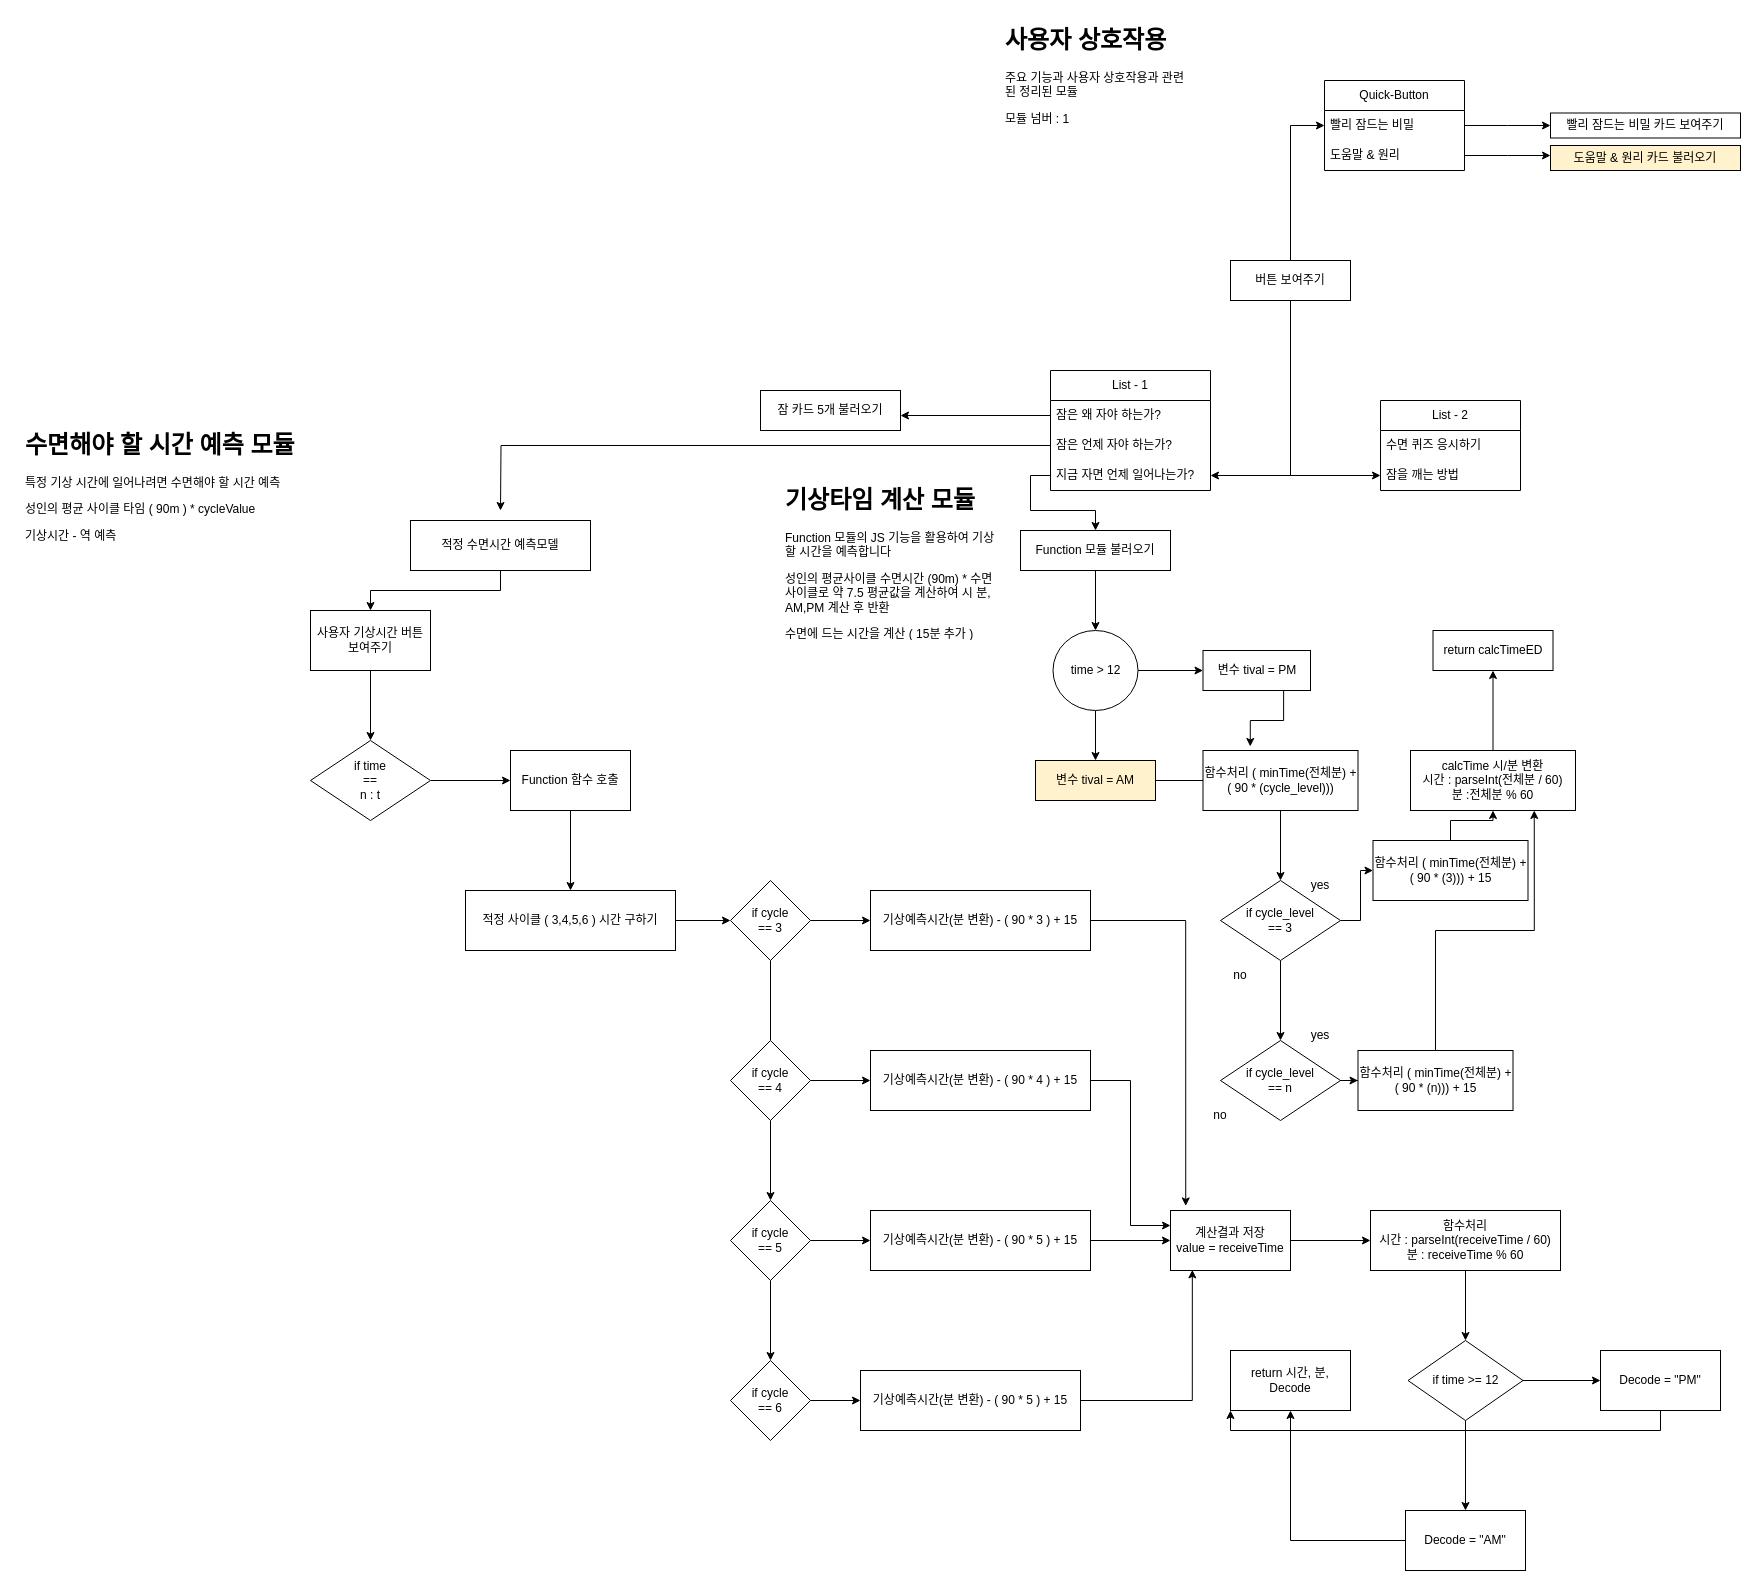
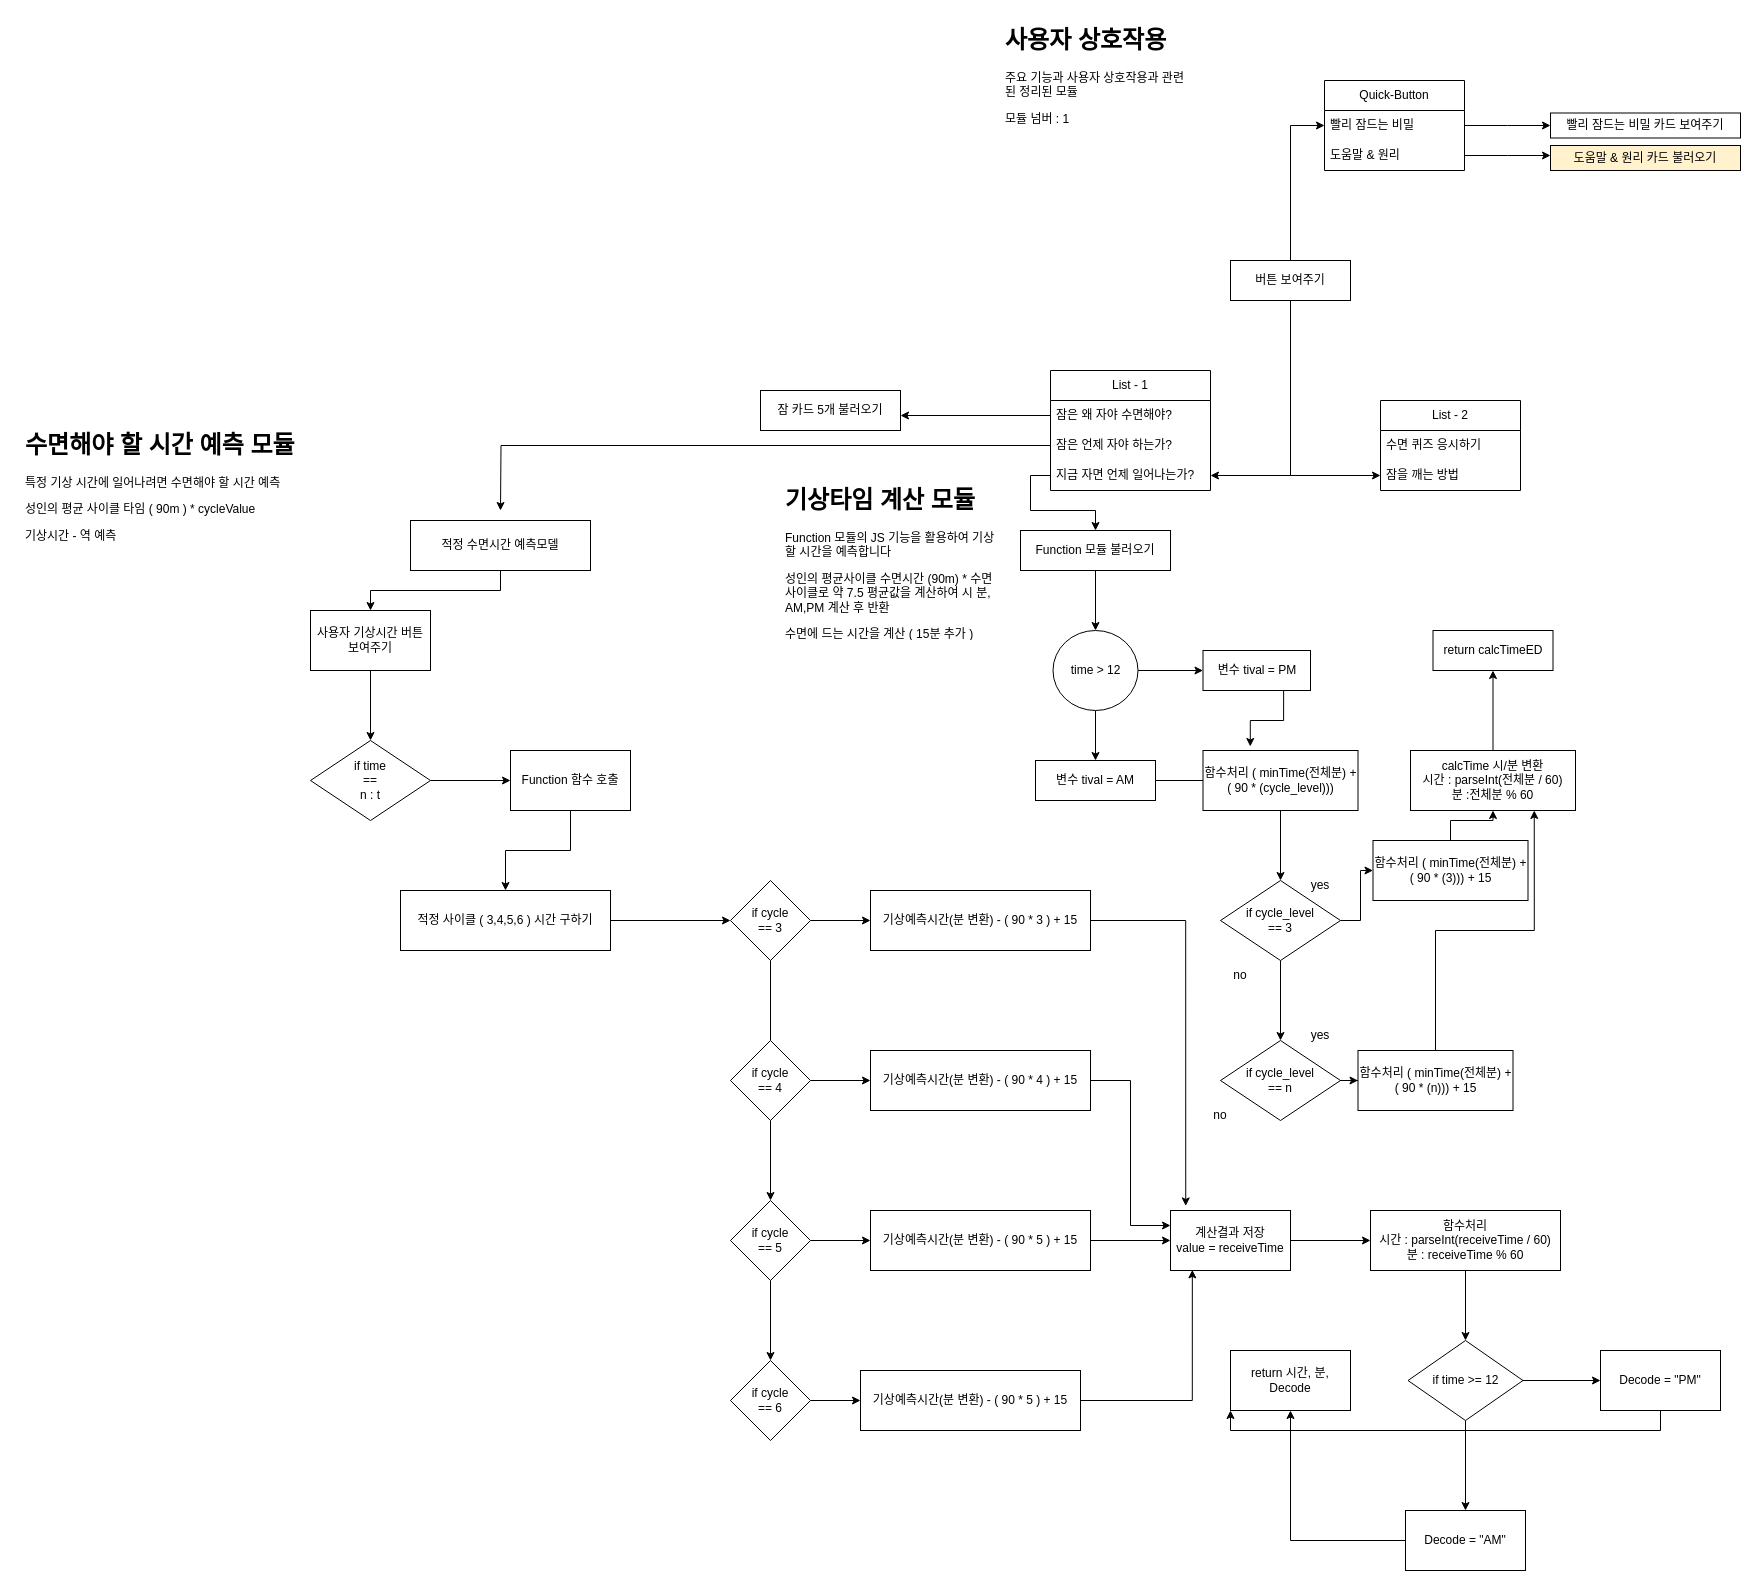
node "잠은 왜 자야 하는가?": label "잠은 왜 자야 하는가?" -> "잠은 왜 자야 수면해야?"
node "변수 tival = AM": fillcolor #fff2cc -> #ffffff
node "적정 사이클 ( 3,4,5,6 ) 시간 구하기": moved (571, 921) -> (506, 921)
